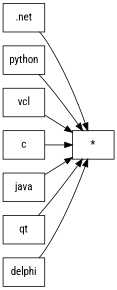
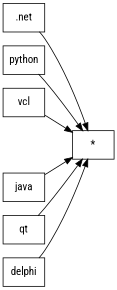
node "c": removed
